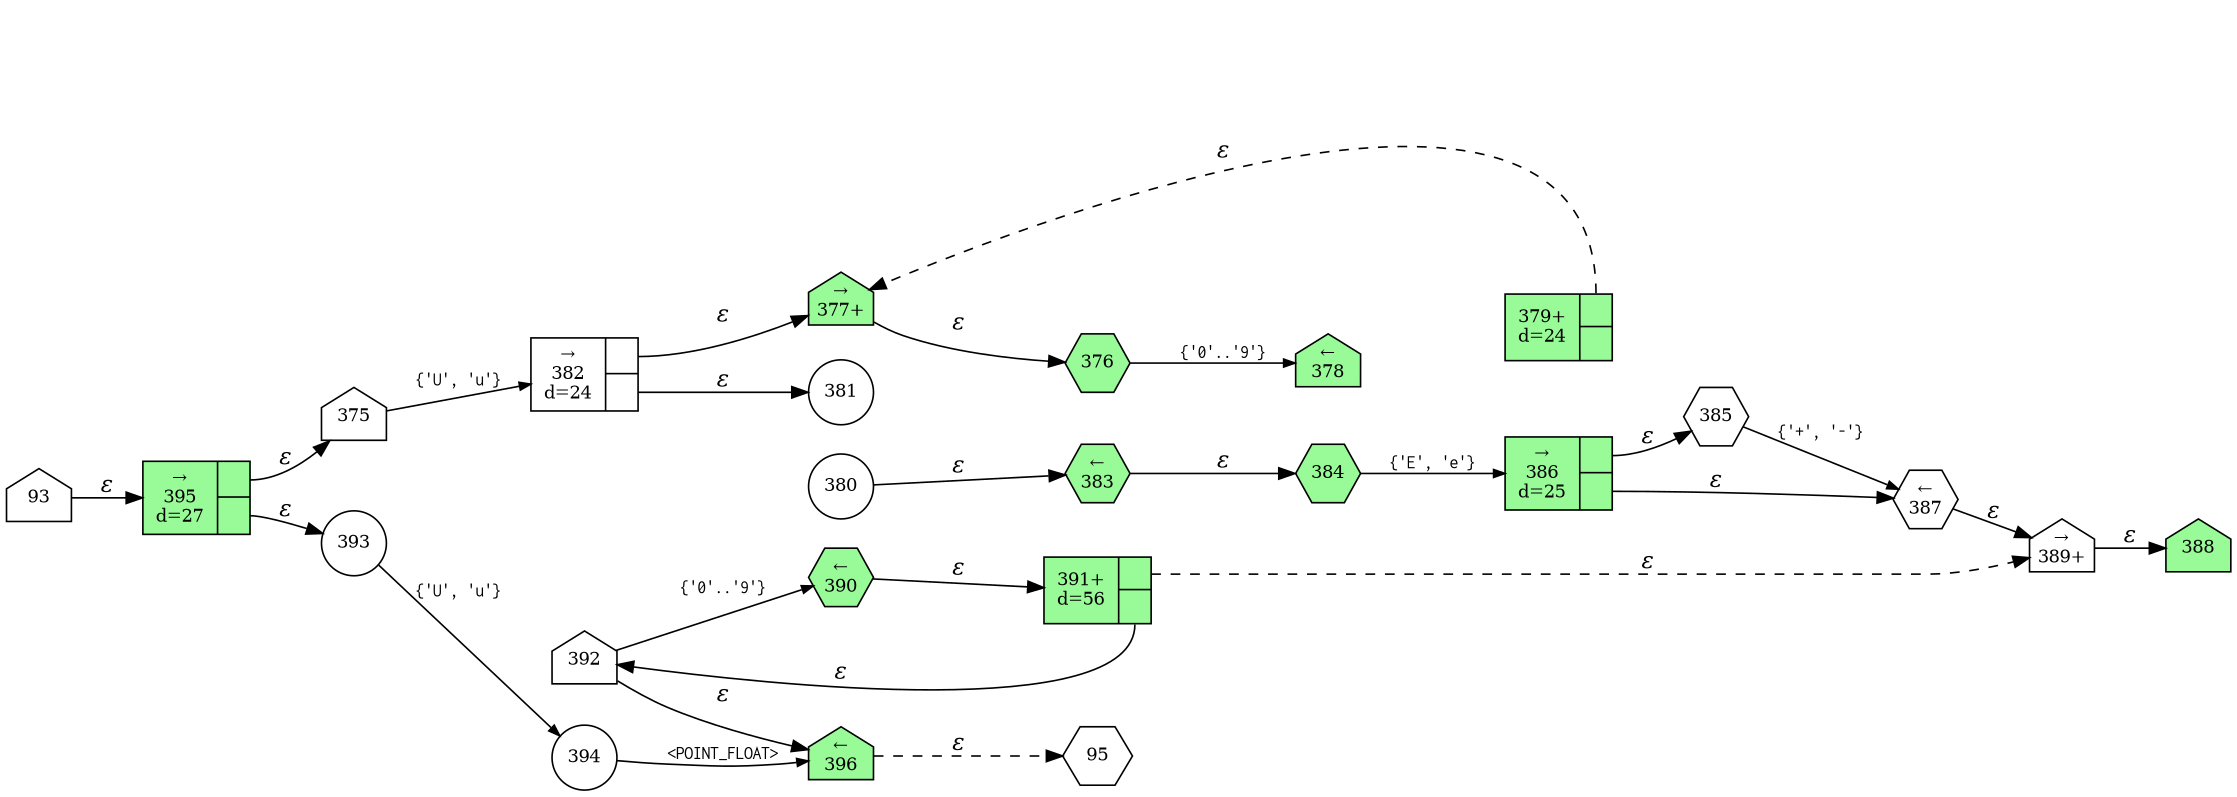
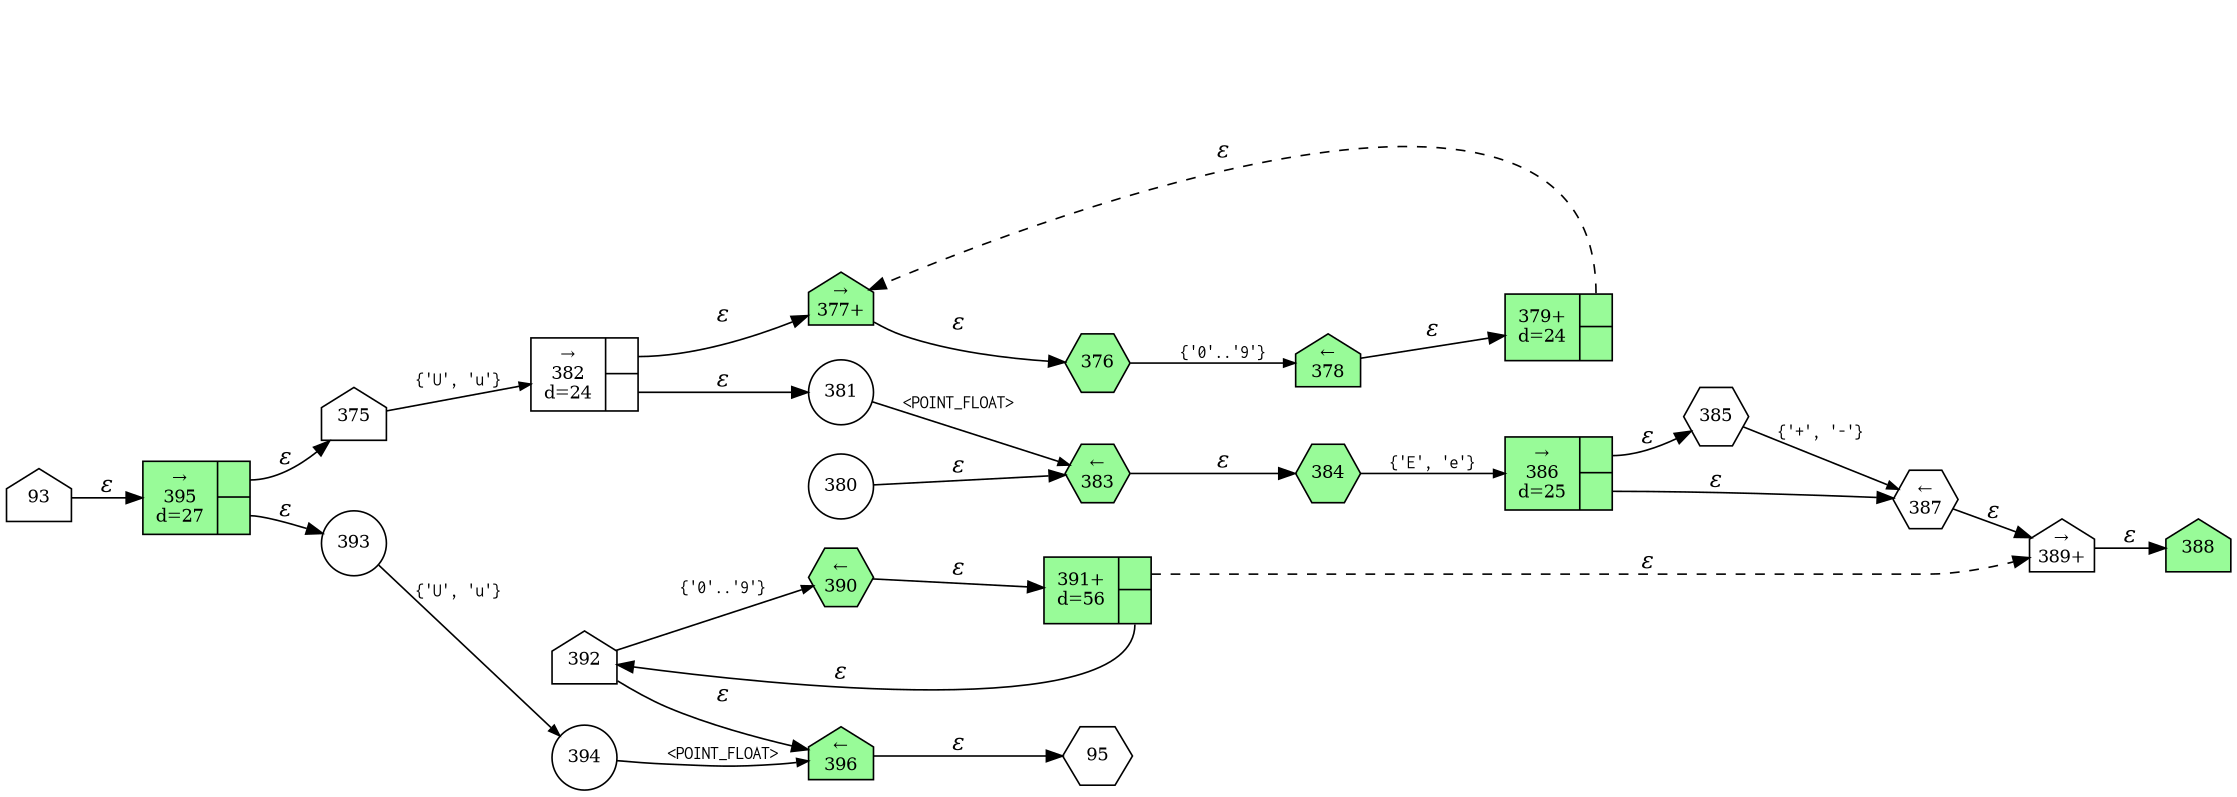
edge "← 378" -> "379+": added, label "ε"
edge "381" -> "← 383": added, label "<POINT_FLOAT>"
edge "← 396" -> "95": style dashed -> solid
